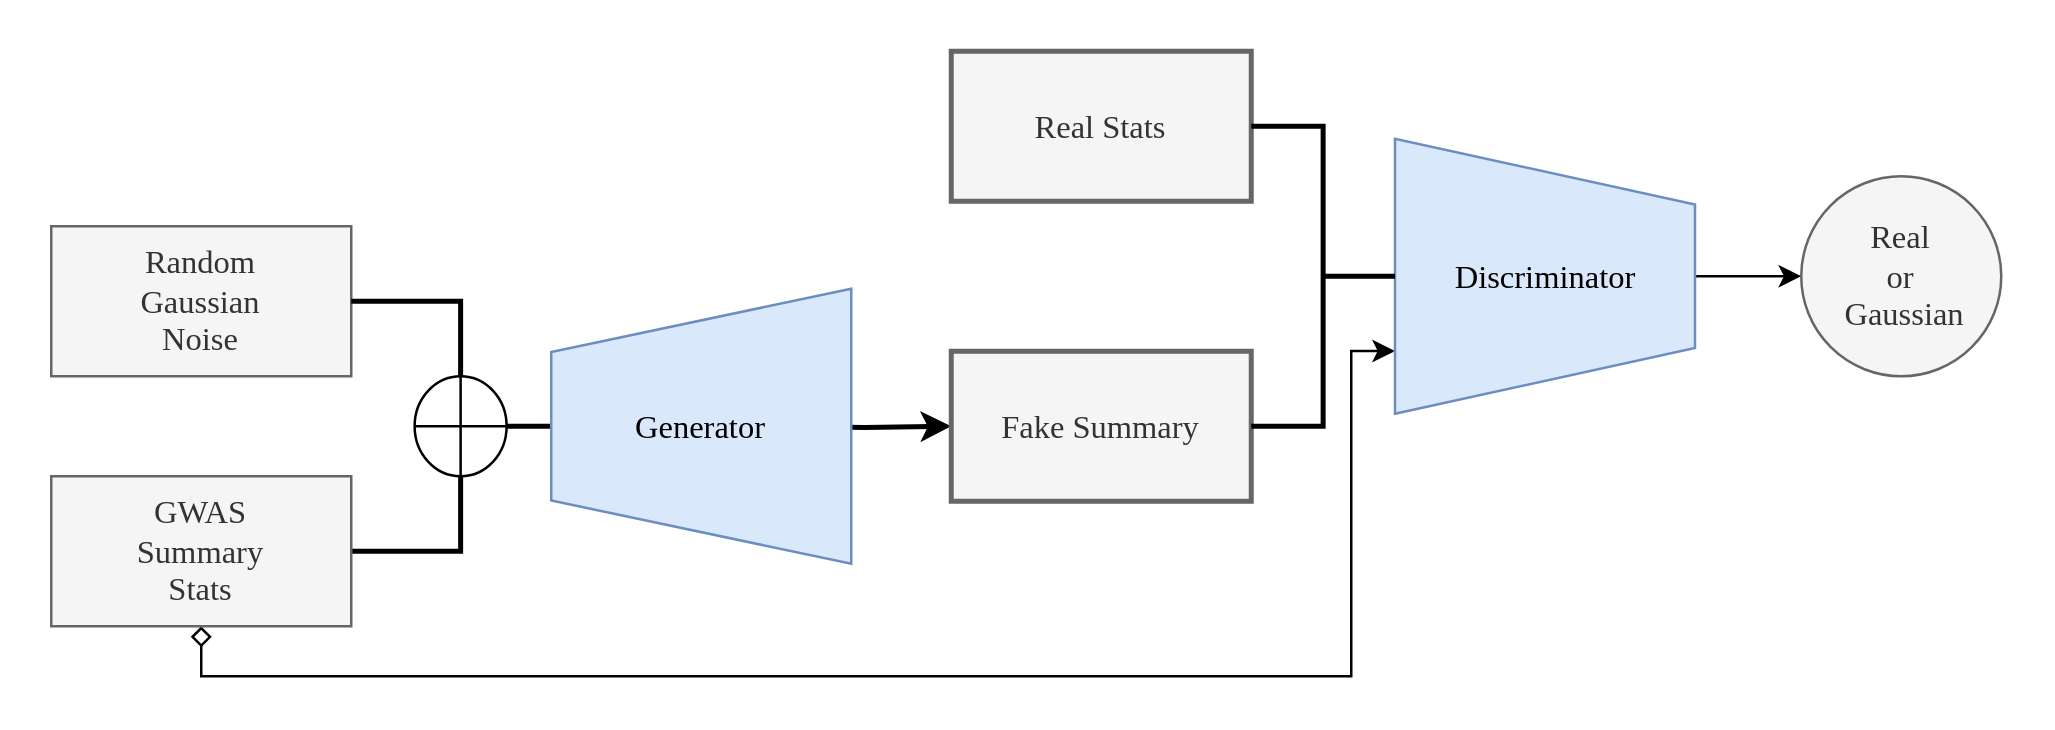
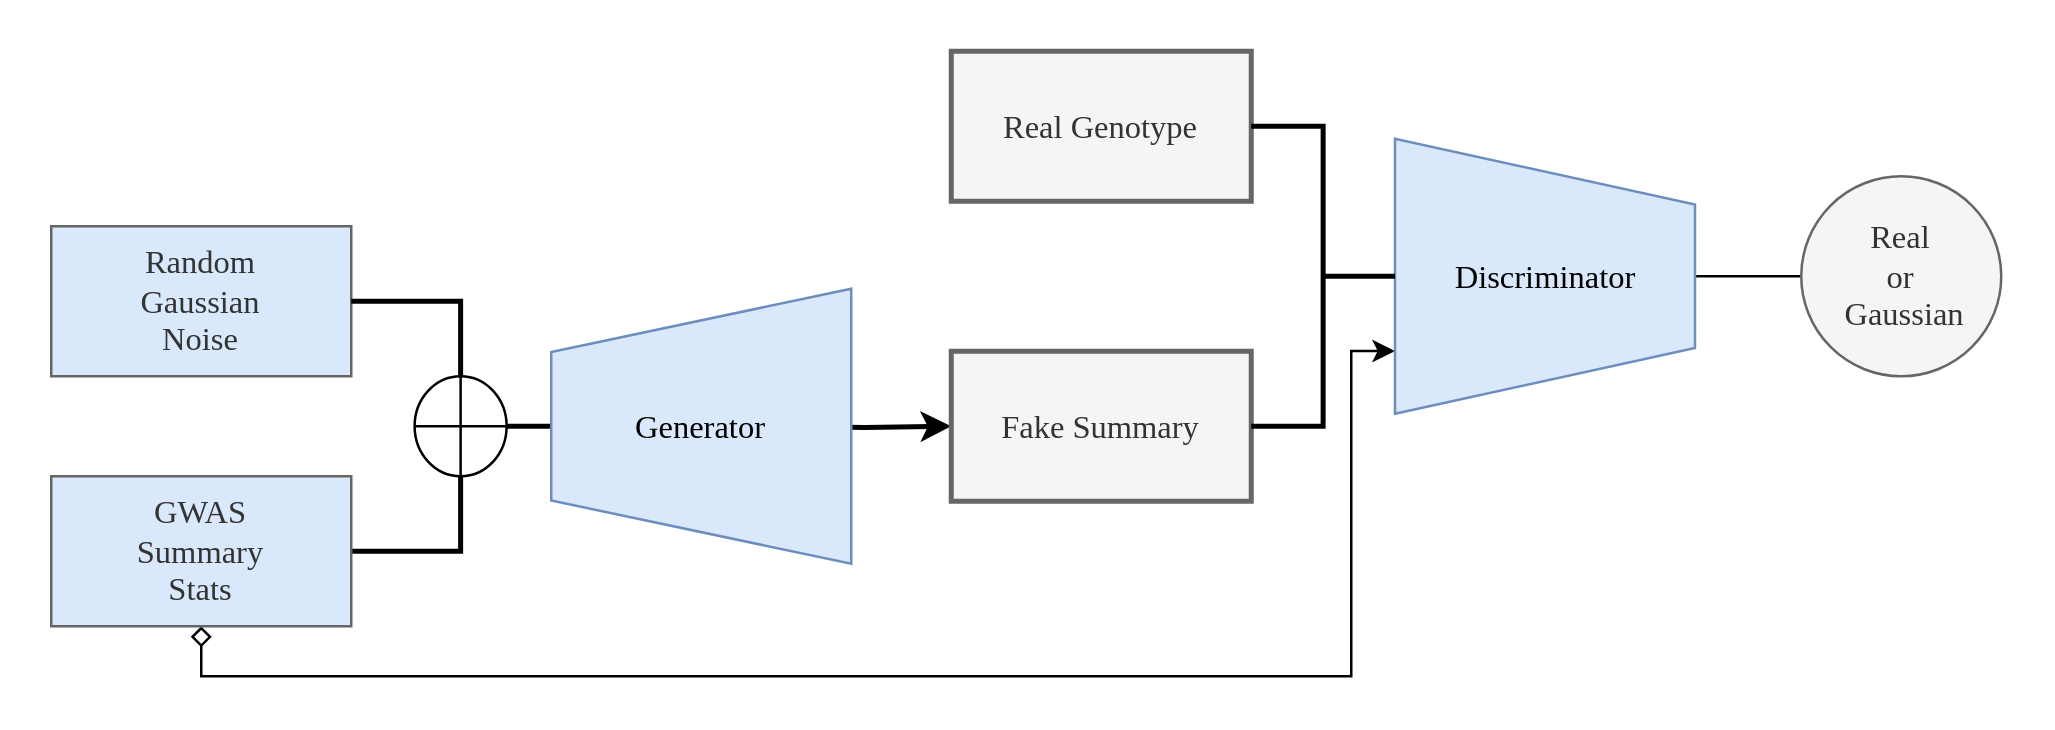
node "Real Stats": label "Real Stats" -> "Real Genotype"
edge "Discriminator" -> "Real or Gaussian": arrowhead classic -> none
node "Random Gaussian Noise": fillcolor #f5f5f5 -> #dae8fc
node "GWAS Summary Stats": fillcolor #f5f5f5 -> #dae8fc
